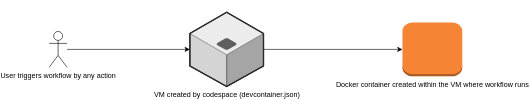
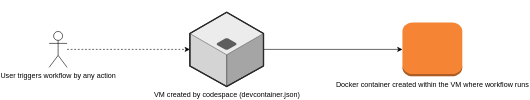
edge "User triggers workflow by any action" -> "VM created by codespace (devcontainer.json)": style solid -> dashed
